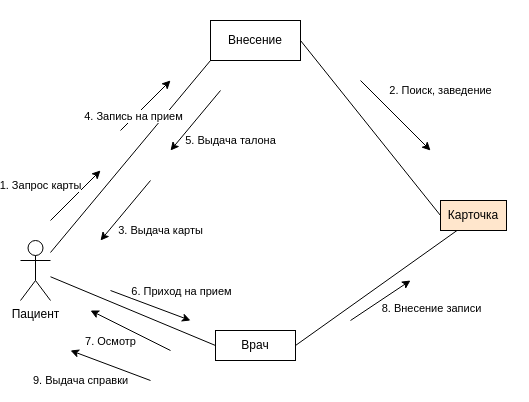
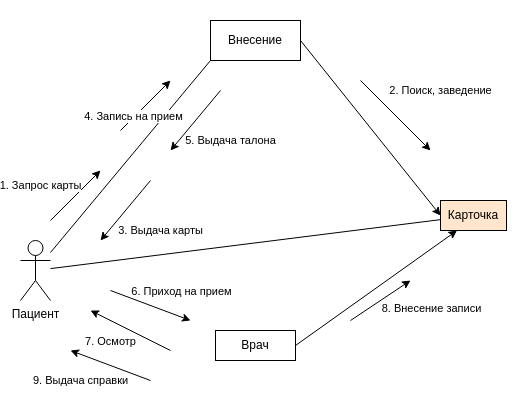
edge "Внесение" -- "Карточка": arrowhead none -> classic
edge "Карточка" -- "Врач": arrowhead none -> classic
edge "Пациент" -- "Врач": now "Пациент" -- "Карточка"
